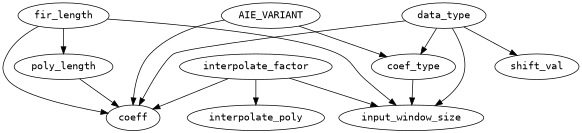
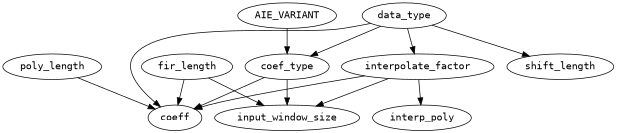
edge "fir_length" -> "poly_length": removed
edge "AIE_VARIANT" -> "coeff": now "coef_type" -> "coeff"
node "shift_val": label "shift_val" -> "shift_length"
edge "data_type" -> "input_window_size": now "data_type" -> "interpolate_factor"
node "interpolate_poly": label "interpolate_poly" -> "interp_poly"
